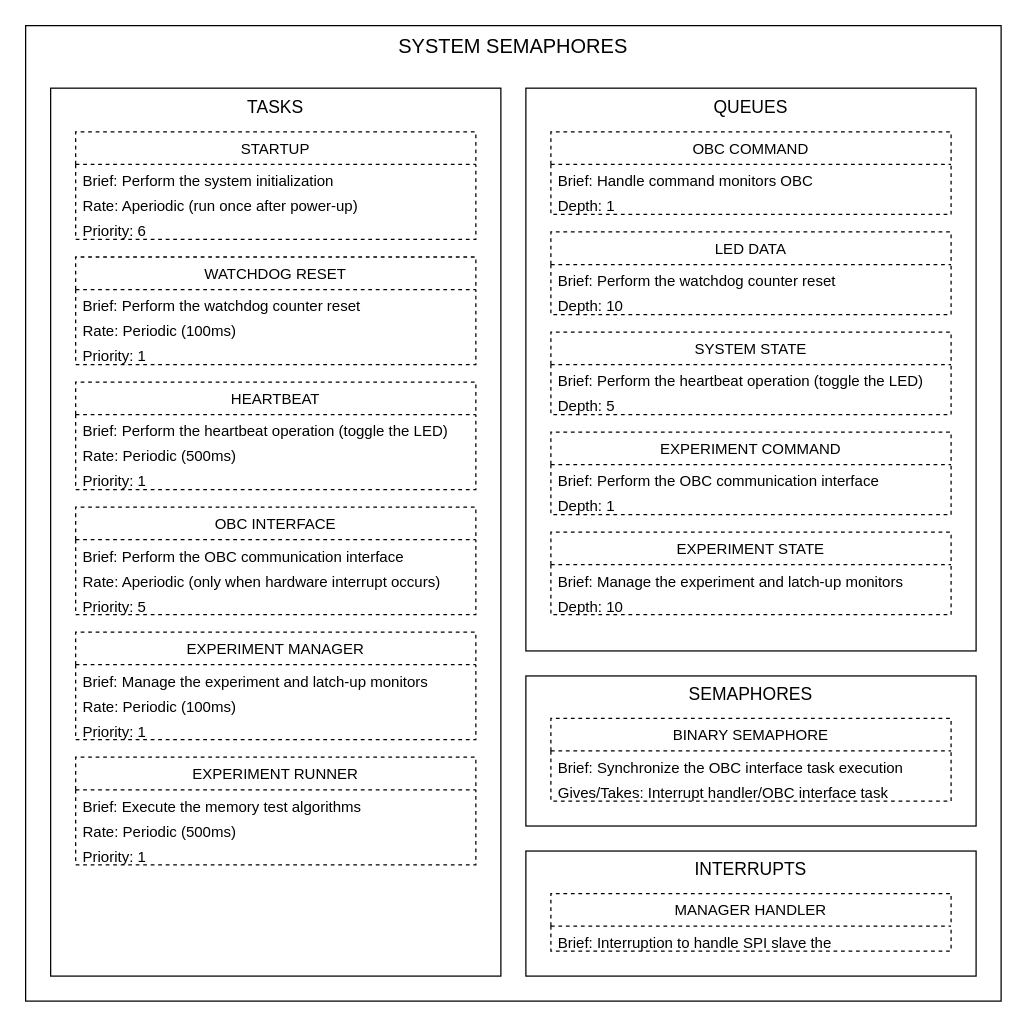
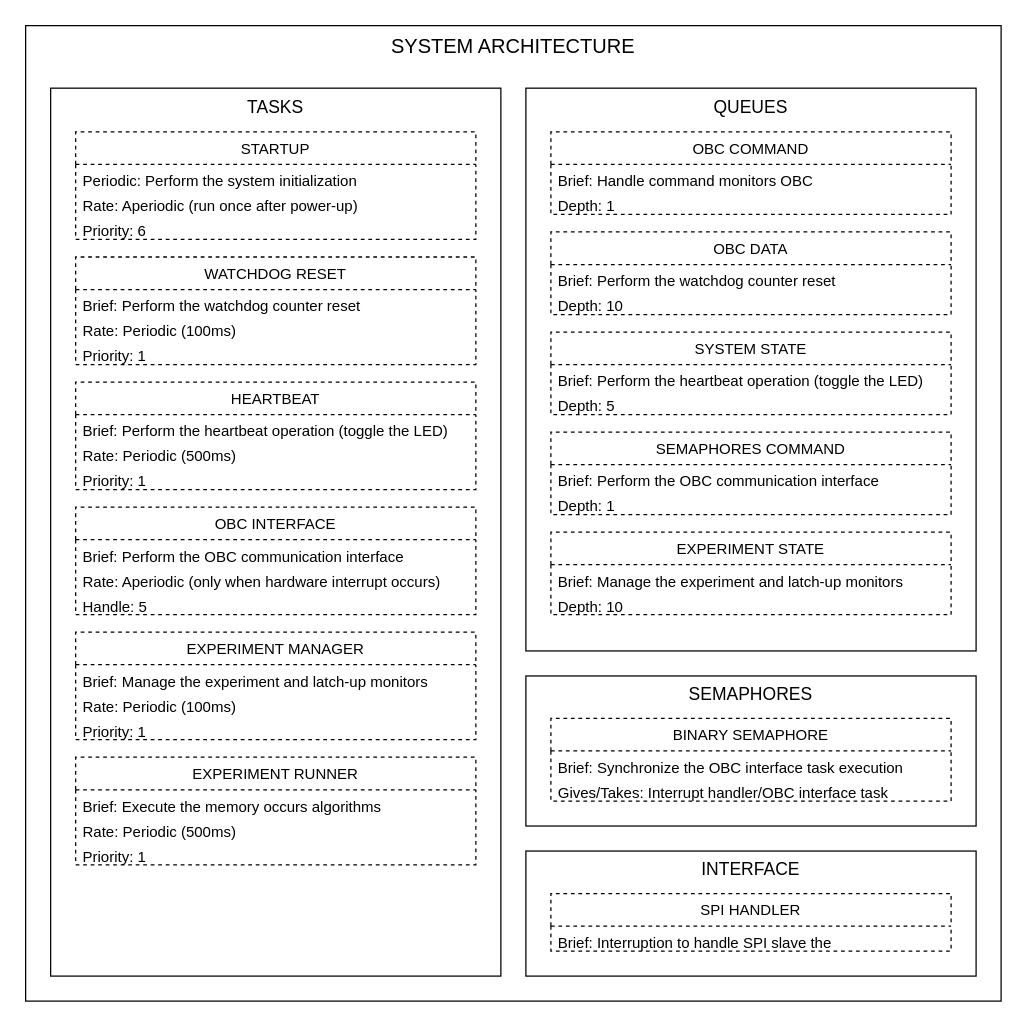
node "SYSTEM SEMAPHORES": label "SYSTEM SEMAPHORES" -> "SYSTEM ARCHITECTURE"
node "Brief: Perform the system initialization": label "Brief: Perform the system initialization" -> "Periodic: Perform the system initialization"
node "LED DATA": label "LED DATA" -> "OBC DATA"
node "EXPERIMENT COMMAND": label "EXPERIMENT COMMAND" -> "SEMAPHORES COMMAND"
node "Priority: 5": label "Priority: 5" -> "Handle: 5"
node "Brief: Execute the memory test algorithms": label "Brief: Execute the memory test algorithms" -> "Brief: Execute the memory occurs algorithms"
node "INTERRUPTS": label "INTERRUPTS" -> "INTERFACE"
node "MANAGER HANDLER": label "MANAGER HANDLER" -> "SPI HANDLER"
